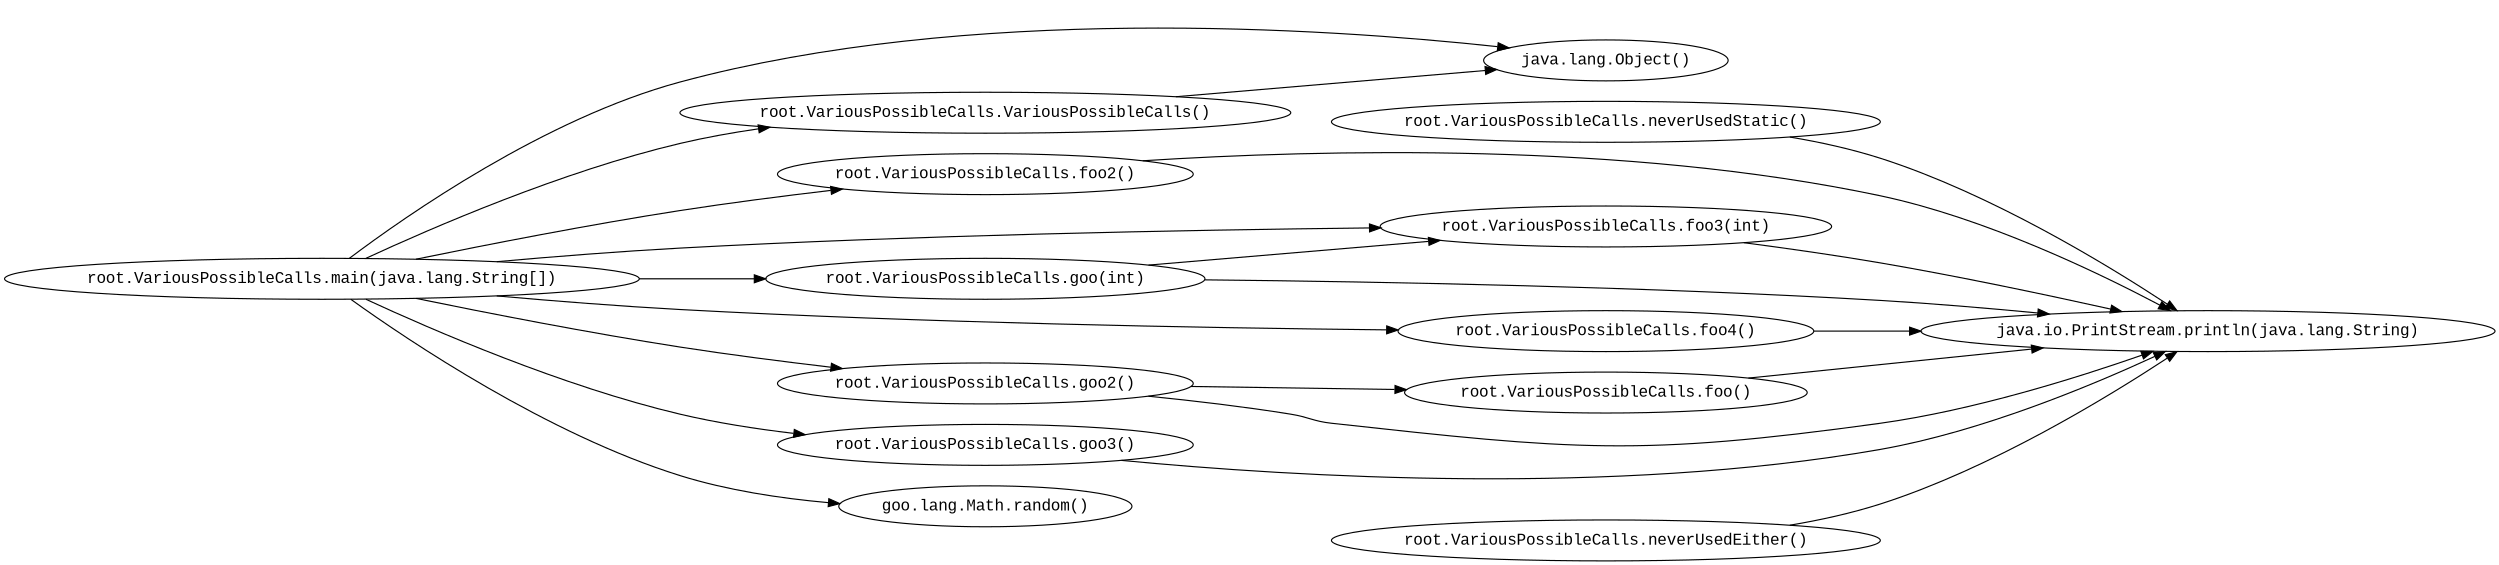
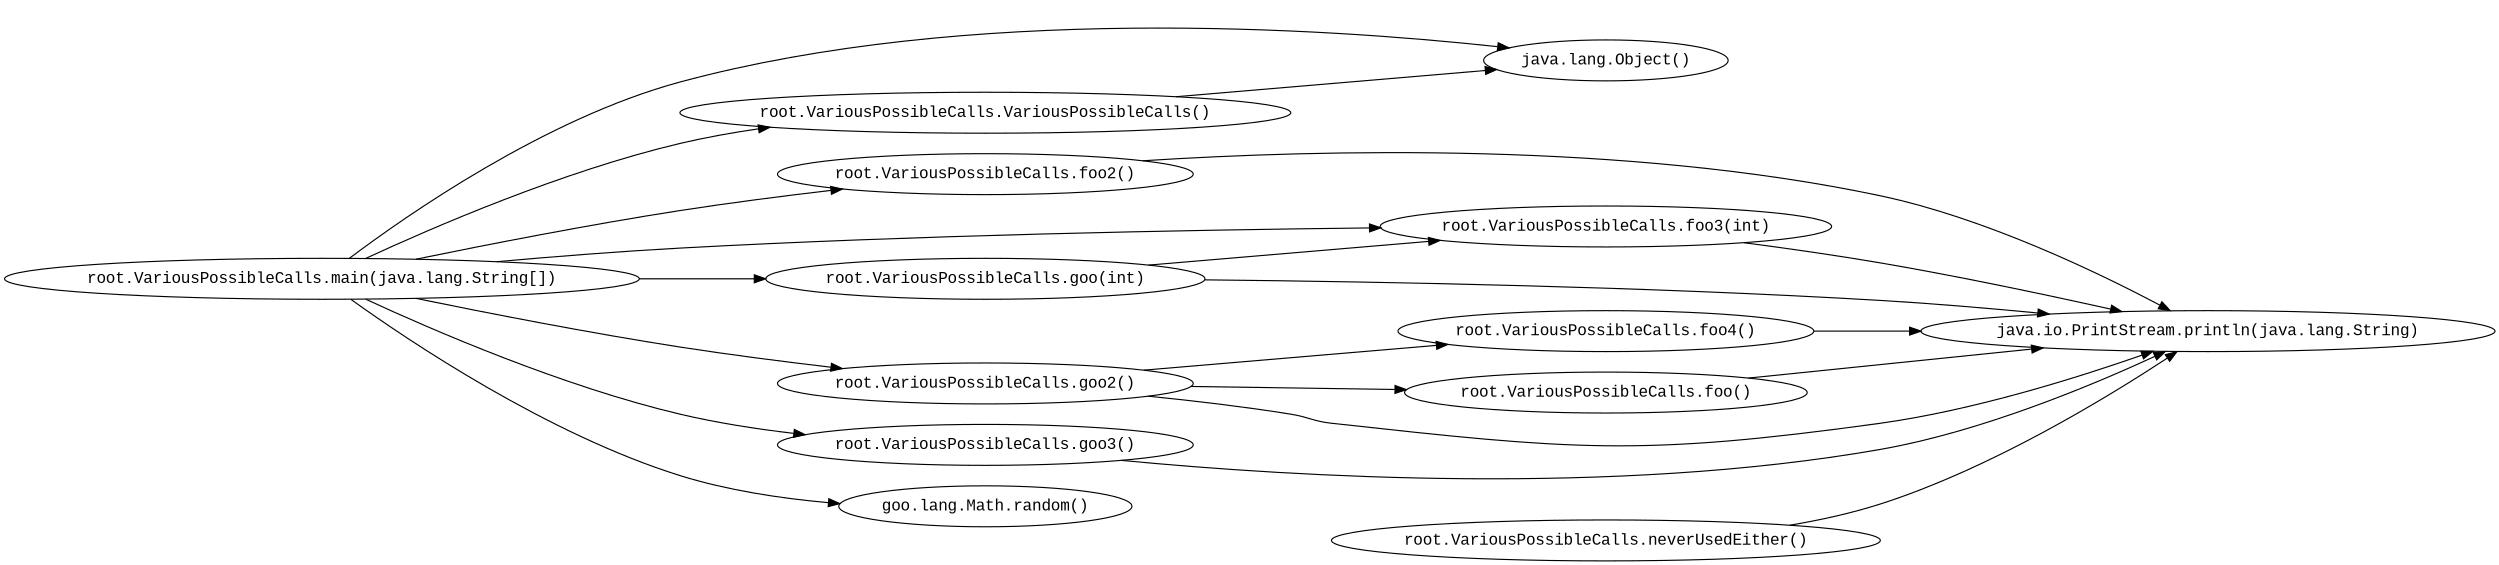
node "root.VariousPossibleCalls.neverUsedStatic()": removed
edge "root.VariousPossibleCalls.main(java.lang.String[])" -> "root.VariousPossibleCalls.foo4()": now "root.VariousPossibleCalls.goo2()" -> "root.VariousPossibleCalls.foo4()"
